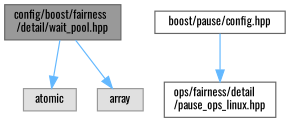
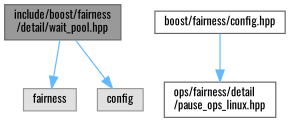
node "config/boost/fairness /detail/wait_pool.hpp": label "config/boost/fairness /detail/wait_pool.hpp" -> "include/boost/fairness /detail/wait_pool.hpp"
node "boost/pause/config.hpp": label "boost/pause/config.hpp" -> "boost/fairness/config.hpp"
node "atomic": label "atomic" -> "fairness"
node "array": label "array" -> "config"
